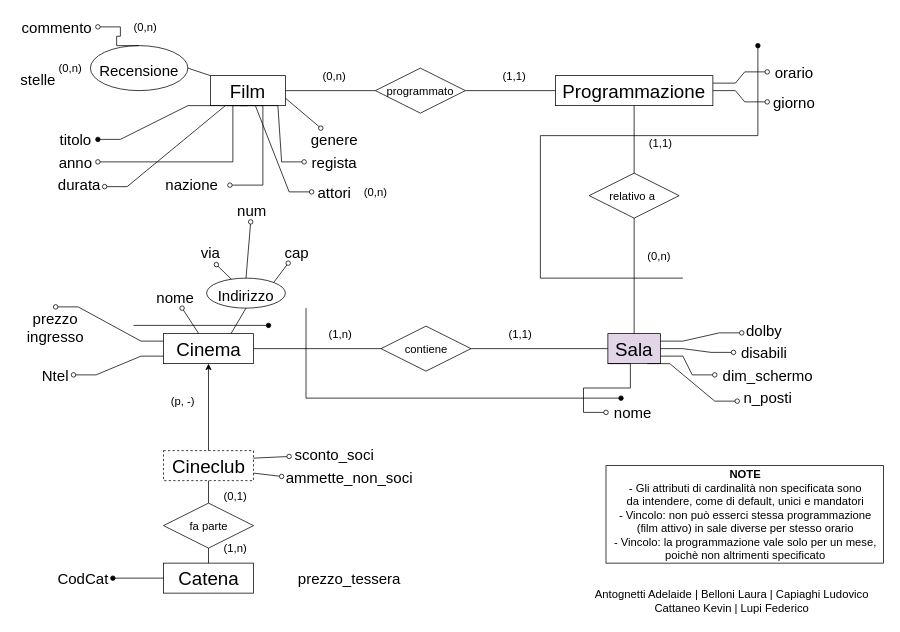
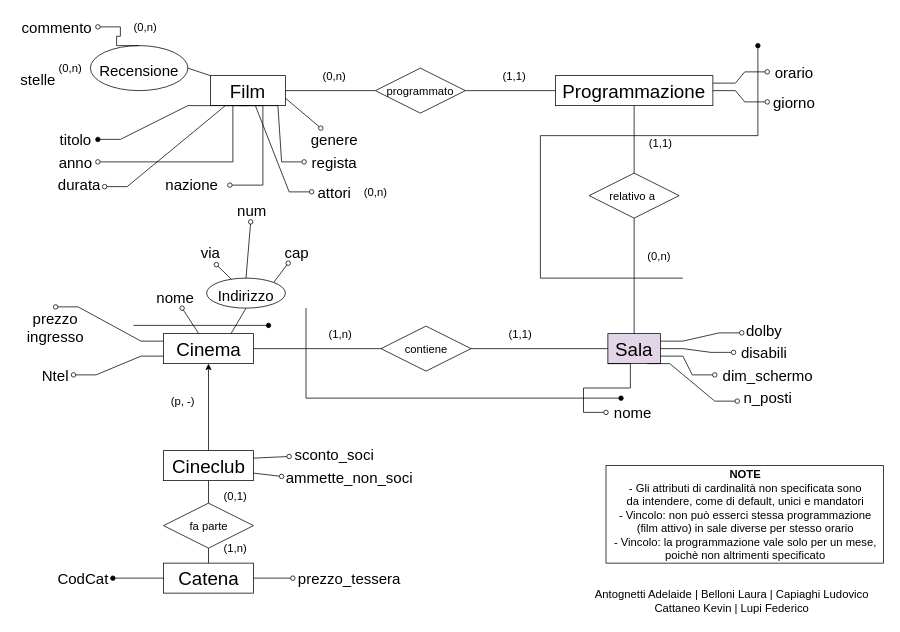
node "Cineclub": style dashed -> solid
edge "Catena" -> "prezzo_tessera": added
